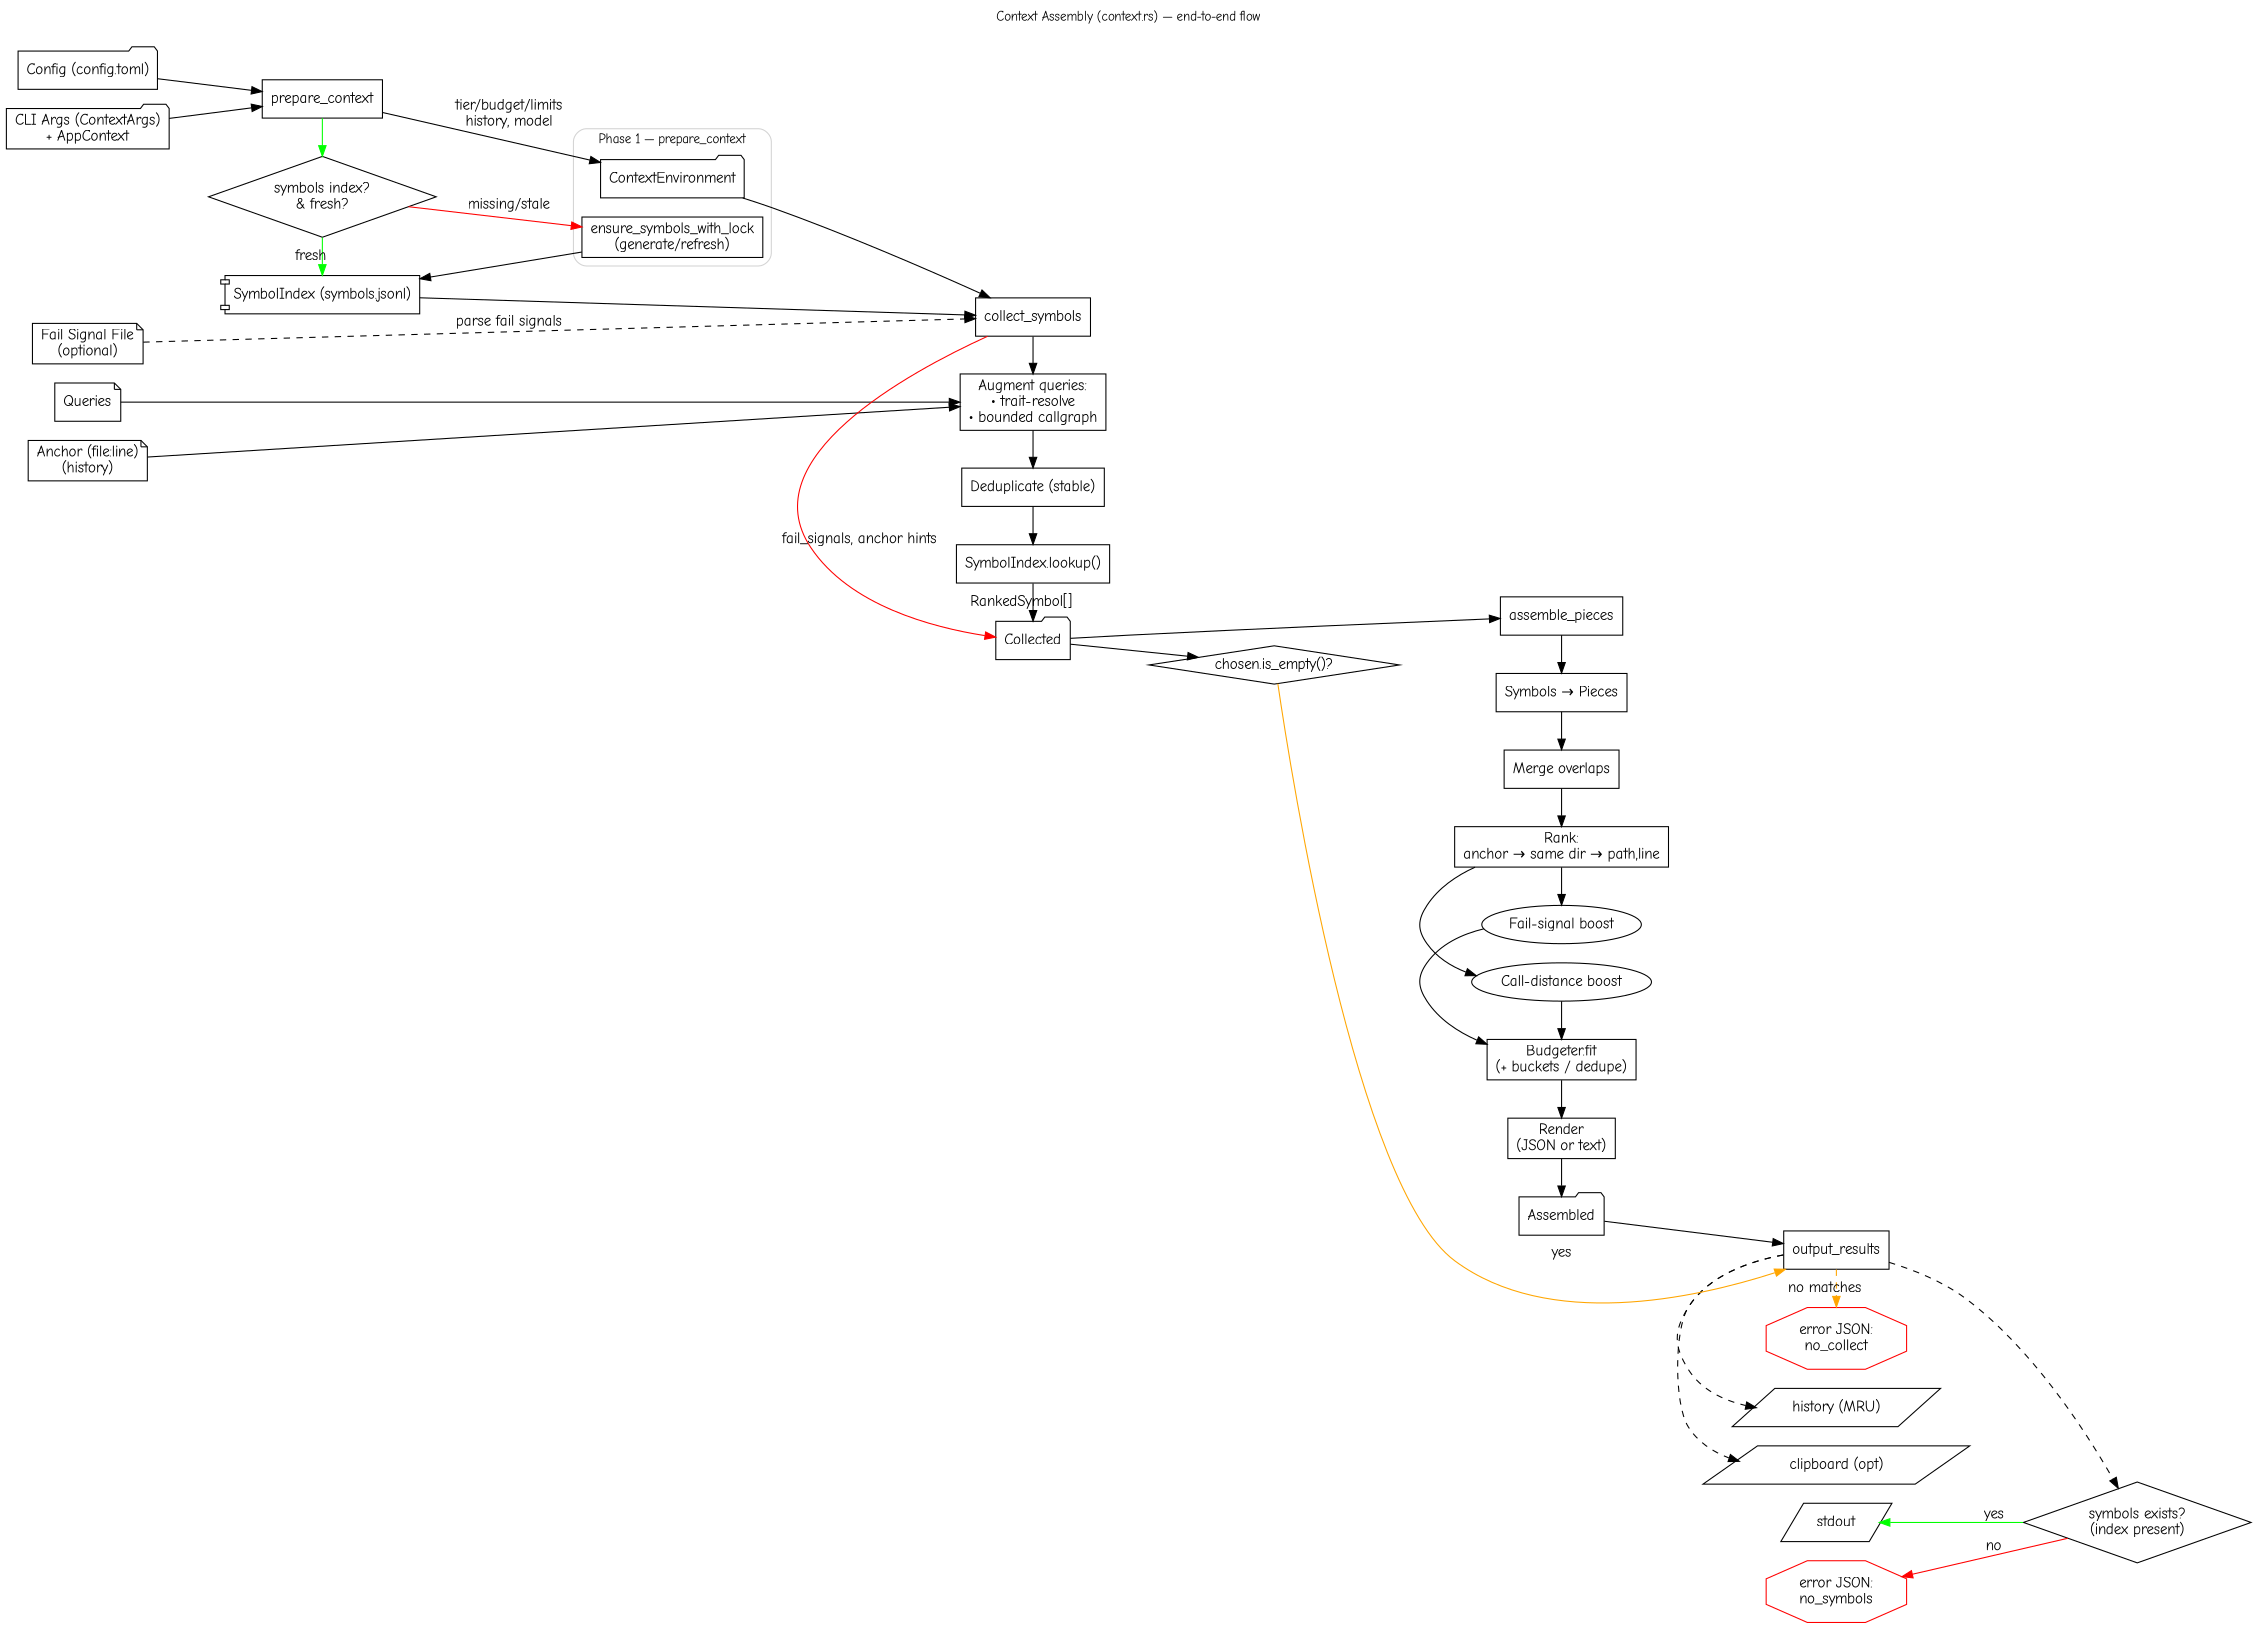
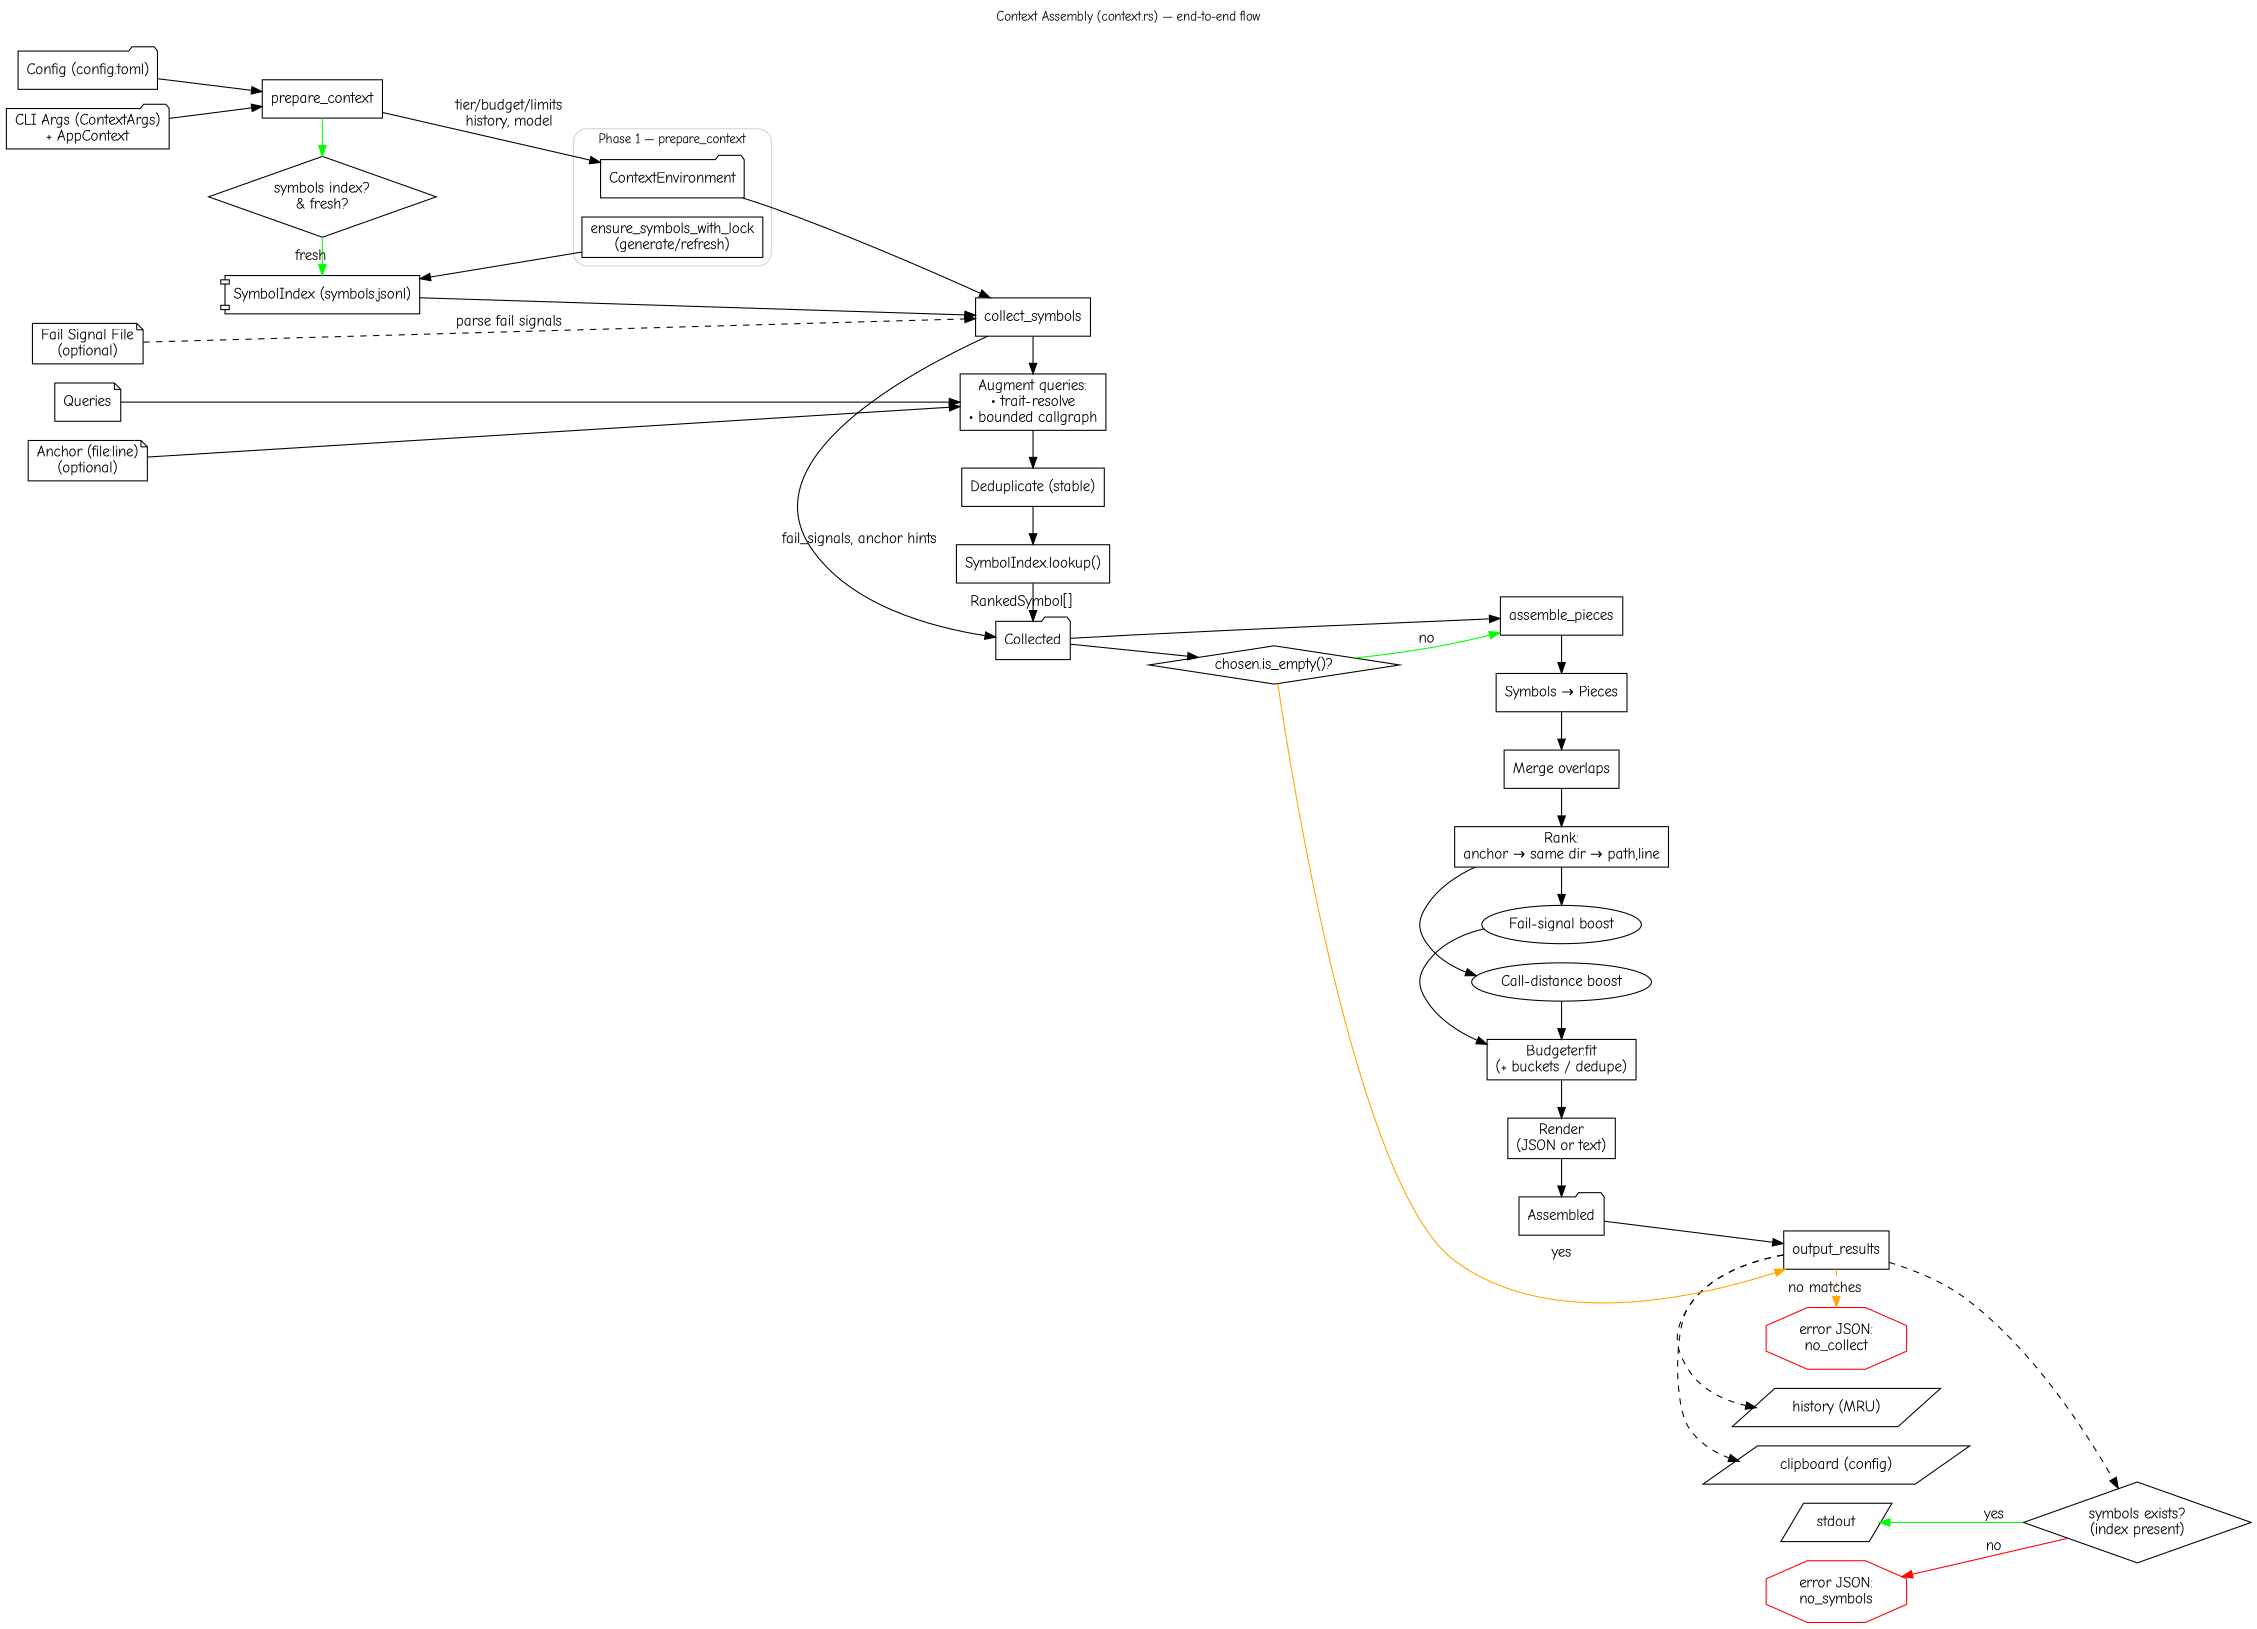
edge "symbols index? & fresh?" -> "ensure_symbols_with_lock (generate/refresh)": removed, label "missing/stale"
node "Anchor (file:line) (history)": label "Anchor (file:line) (history)" -> "Anchor (file:line) (optional)"
edge "collect_symbols" -> "Collected": color red -> black
edge "chosen.is_empty()?" -> "assemble_pieces": added, label "no"
node "clipboard (opt)": label "clipboard (opt)" -> "clipboard (config)"
